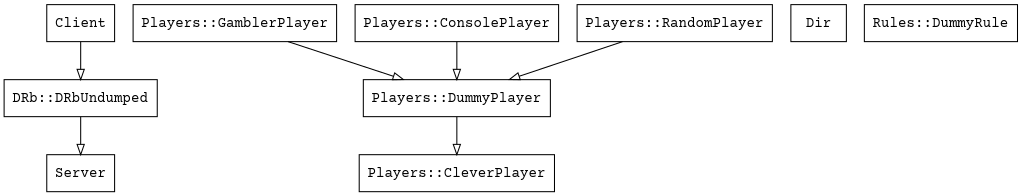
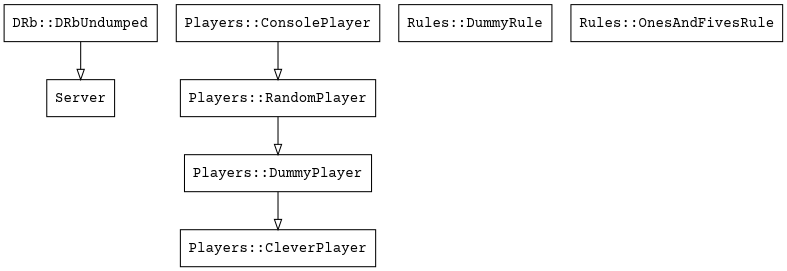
node "Client": removed
node "Players::GamblerPlayer": removed
node "Rules::OnesAndFivesRule": added
node "Dir": removed
edge "Players::ConsolePlayer" -> "Players::DummyPlayer": now "Players::ConsolePlayer" -> "Players::RandomPlayer"
